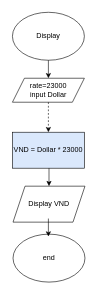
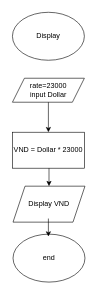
edge "Display" -> "rate=23000 input Dollar": removed
edge "rate=23000 input Dollar" -> "VND = Dollar * 23000": style dashed -> solid
node "VND = Dollar * 23000": fillcolor #dae8fc -> #ffffff
